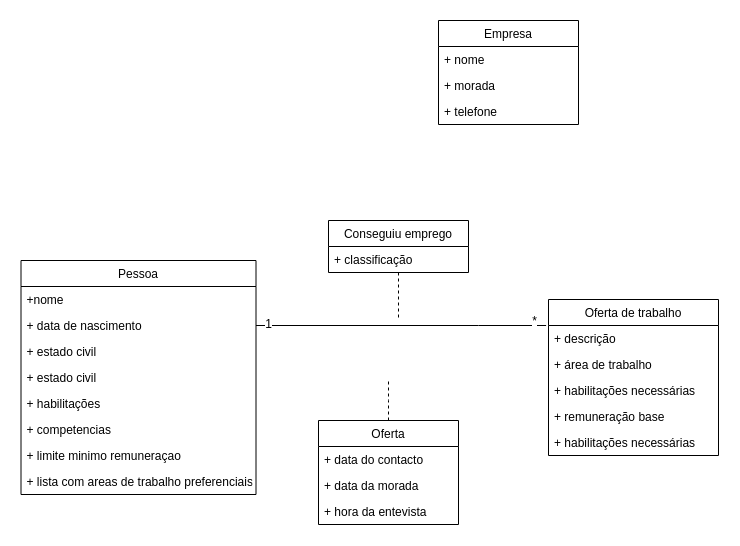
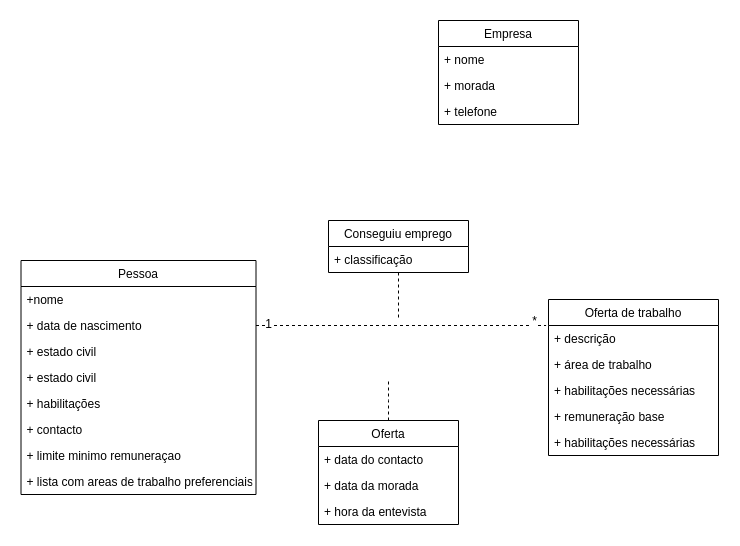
edge "+ data de nascimento" -- "+ descrição": style solid -> dashed
node "+ competencias": label "+ competencias" -> "+ contacto"
